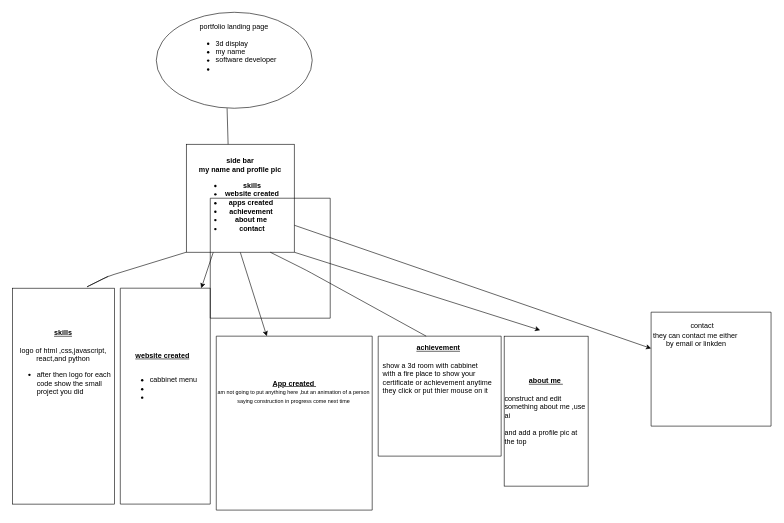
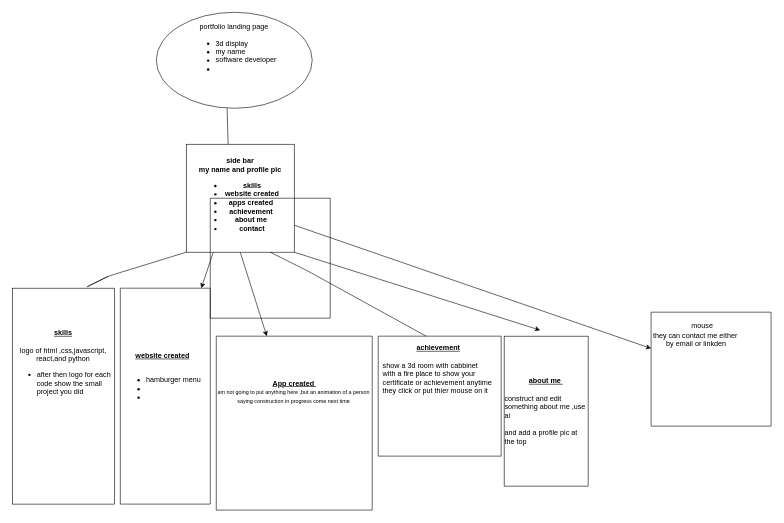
node "contact": label "contact" -> "mouse"
node "website created cabbinet menu": label "website created cabbinet menu" -> "website created hamburger menu"
